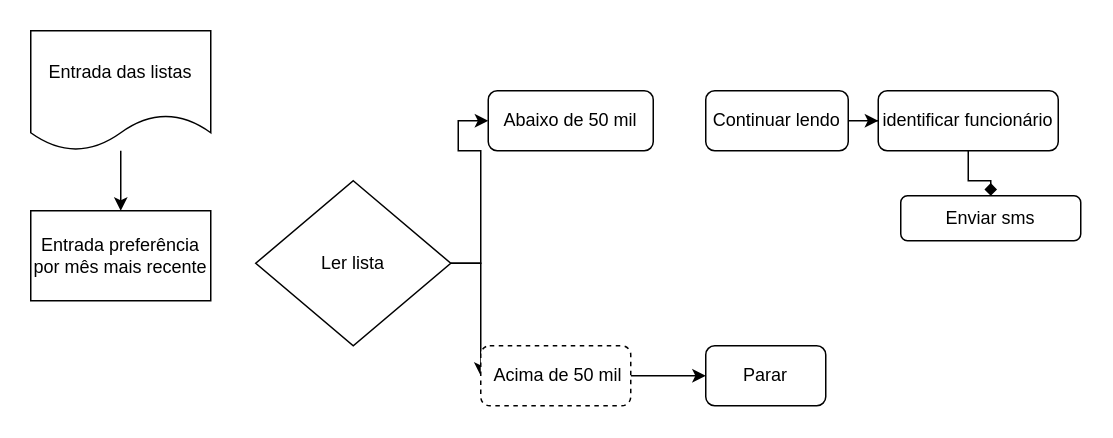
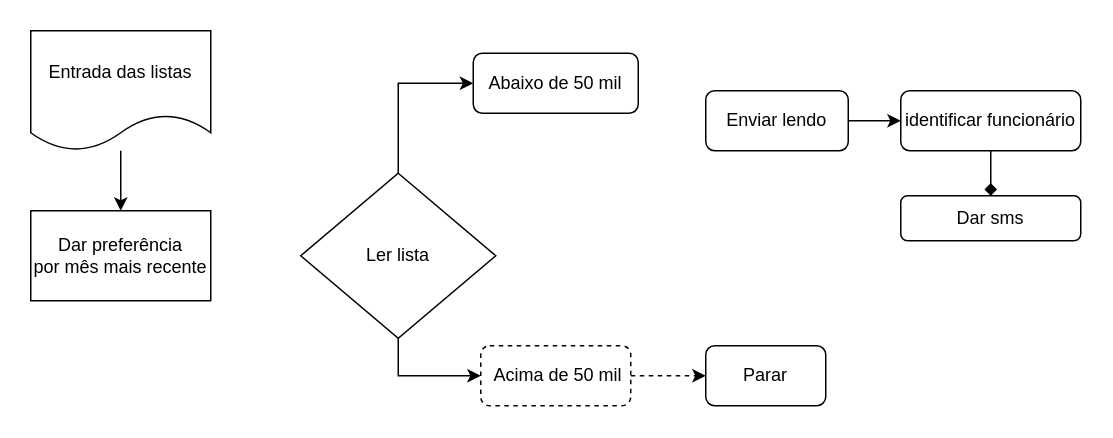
node "Abaixo de 50 mil": moved (571, 121) -> (556, 83)
node "Continuar lendo": label "Continuar lendo" -> "Enviar lendo"
node "identificar funcionário": moved (968, 121) -> (991, 121)
node "Enviar sms": label "Enviar sms" -> "Dar sms"
node "Entrada preferência por mês mais recente": label "Entrada preferência por mês mais recente" -> "Dar preferência por mês mais recente"
node "Ler lista": moved (353, 263) -> (398, 256)
edge "Acima de 50 mil" -> "Parar": style solid -> dashed
